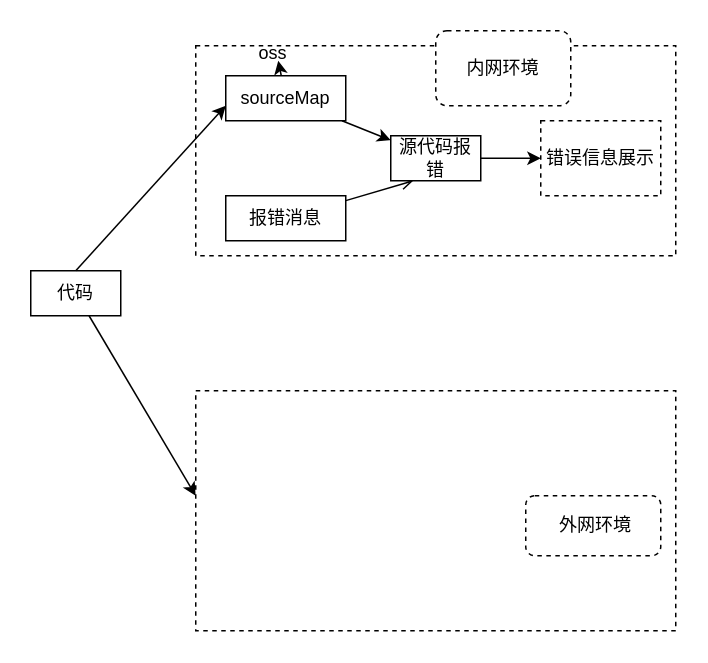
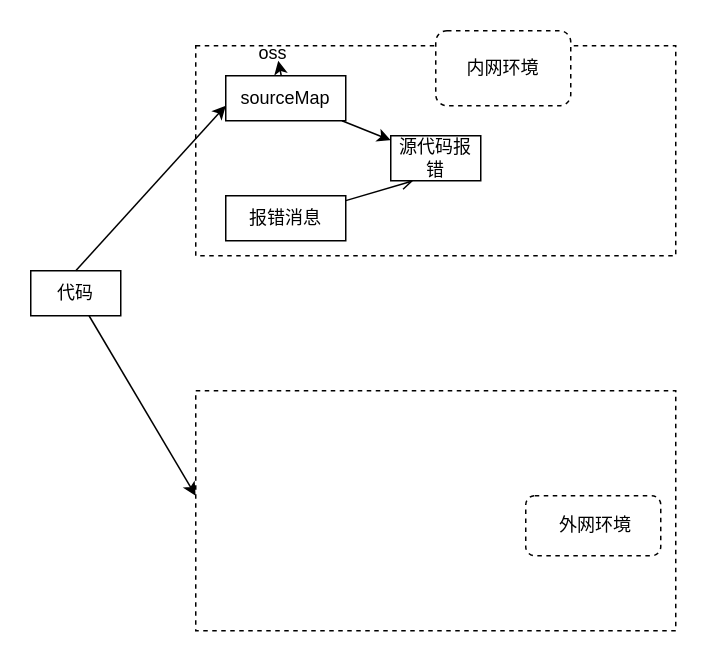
edge "源代码报错" -> "错误信息展示": removed
node "错误信息展示": removed
